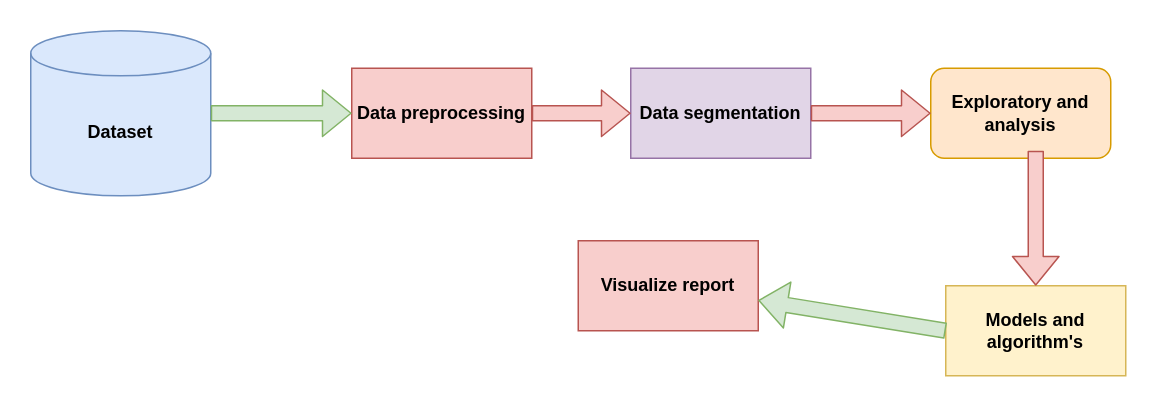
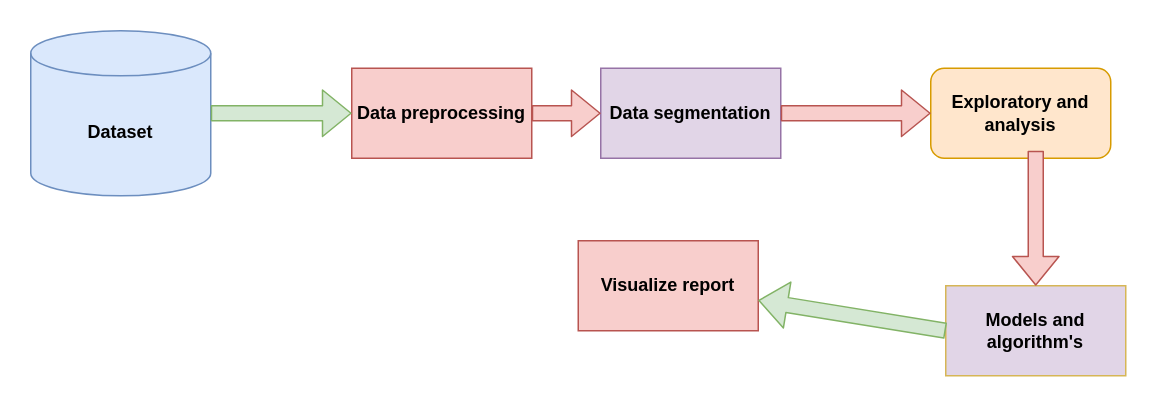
node "Data segmentation": moved (721, 113) -> (691, 113)
node "Models and algorithm's": fillcolor #fff2cc -> #e1d5e7
